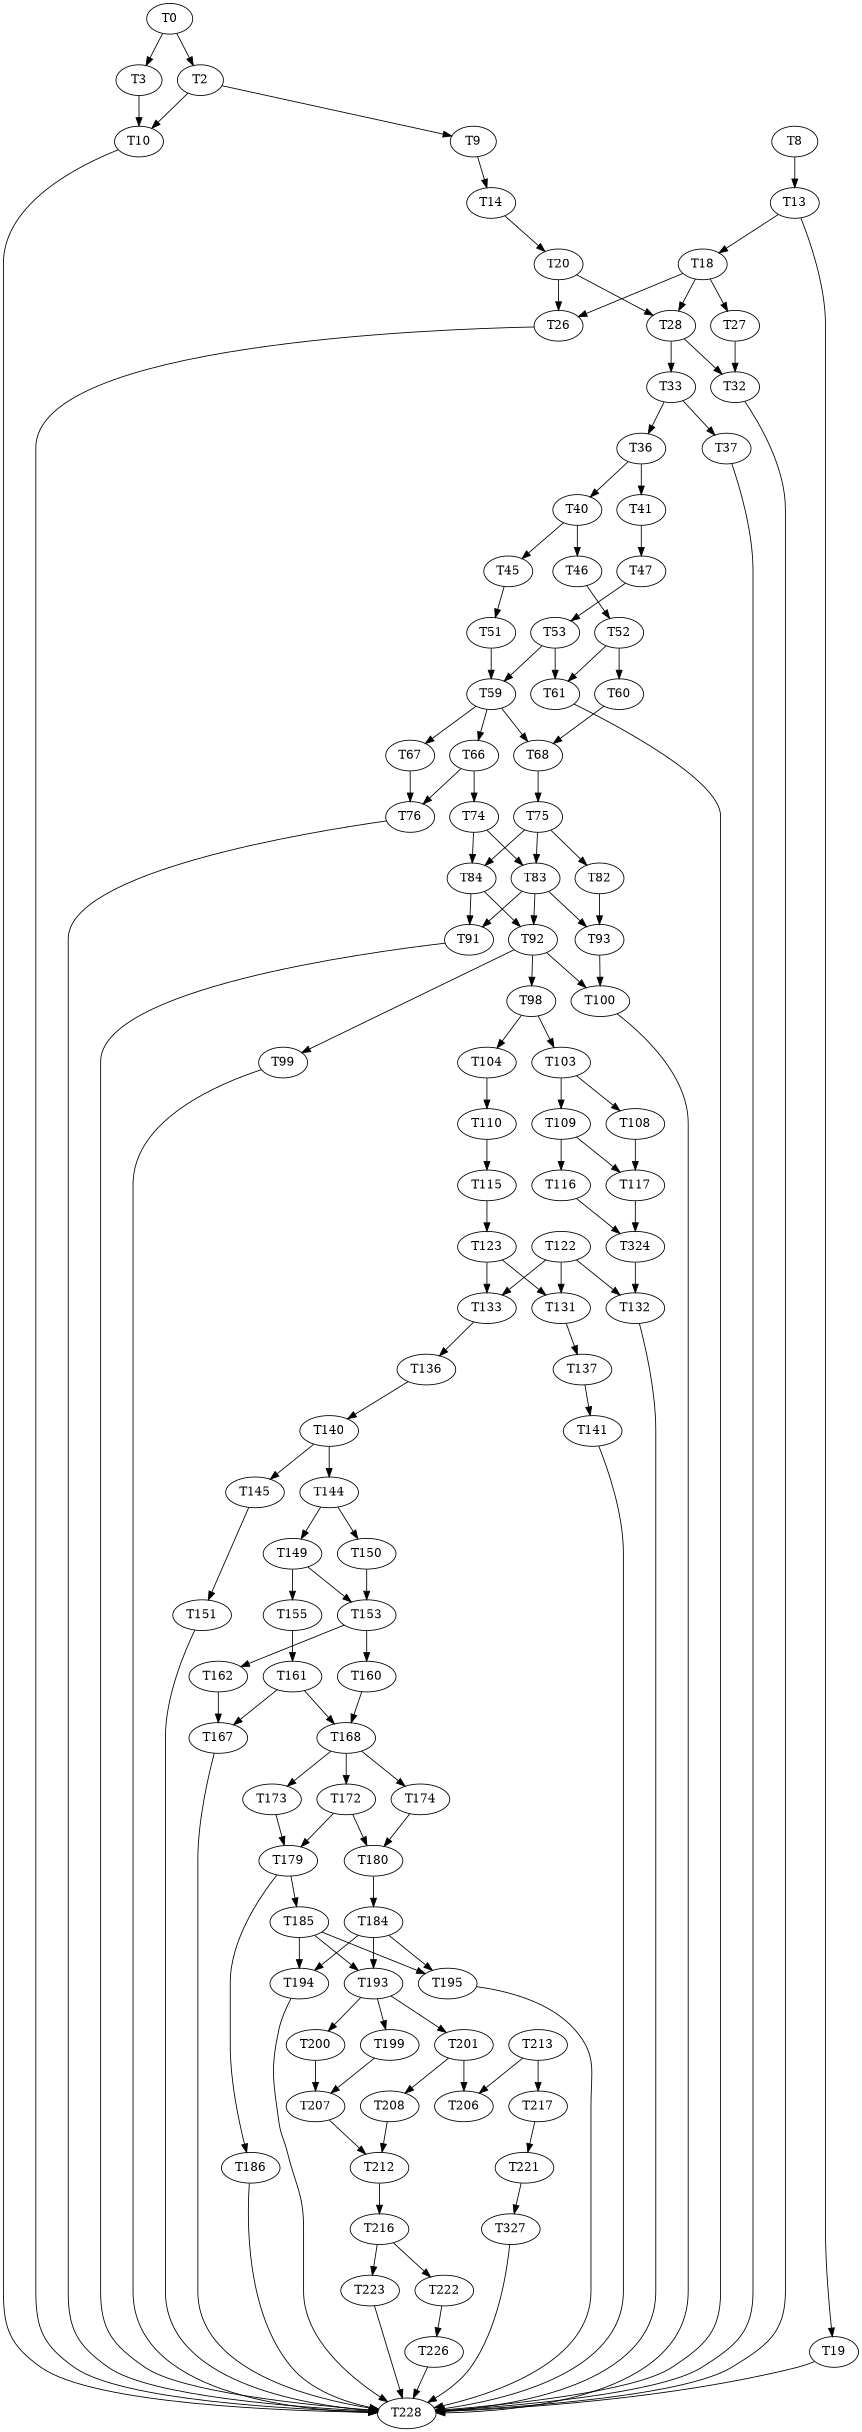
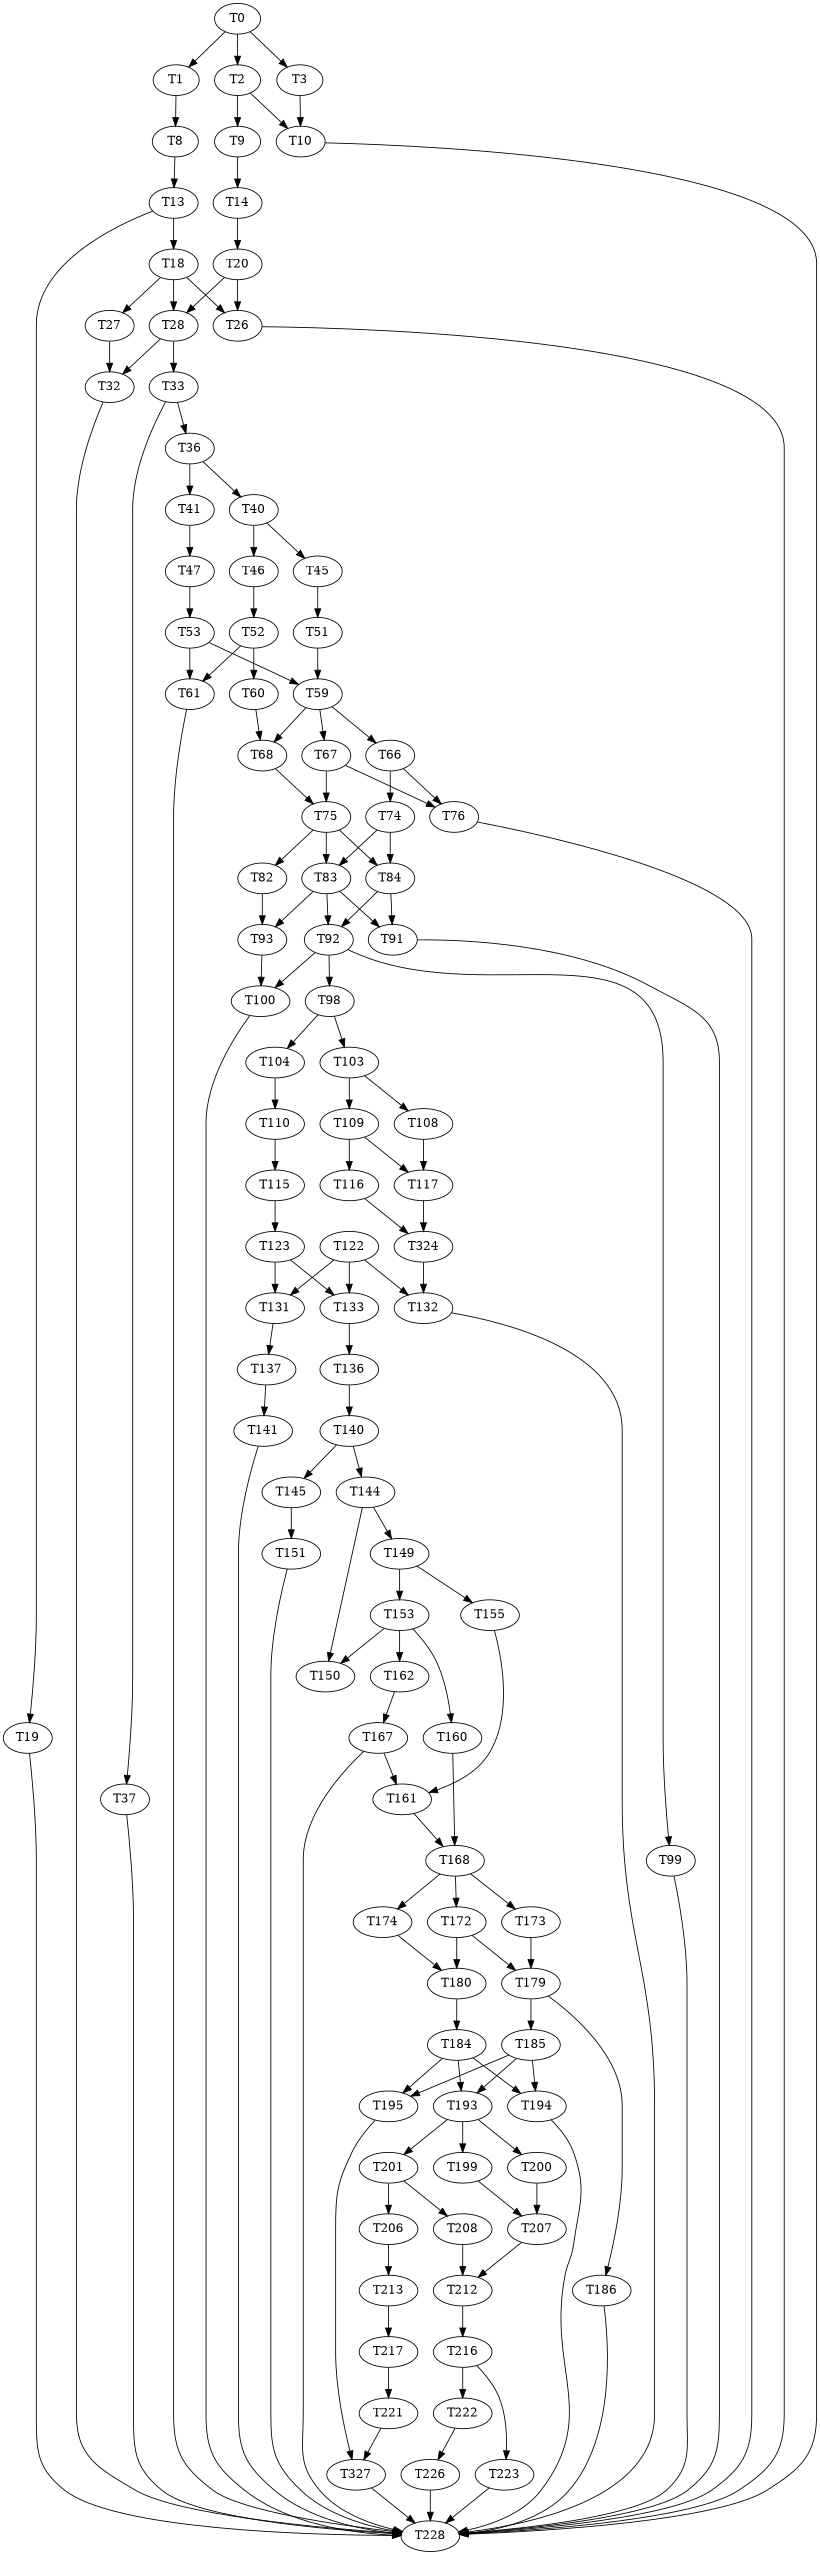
node "T1": added
edge "T67" -> "T75": added
edge "T150" -> "T153": reversed
edge "T161" -> "T167": reversed
edge "T213" -> "T206": reversed
edge "T195" -> "T228": now "T195" -> "T327"
